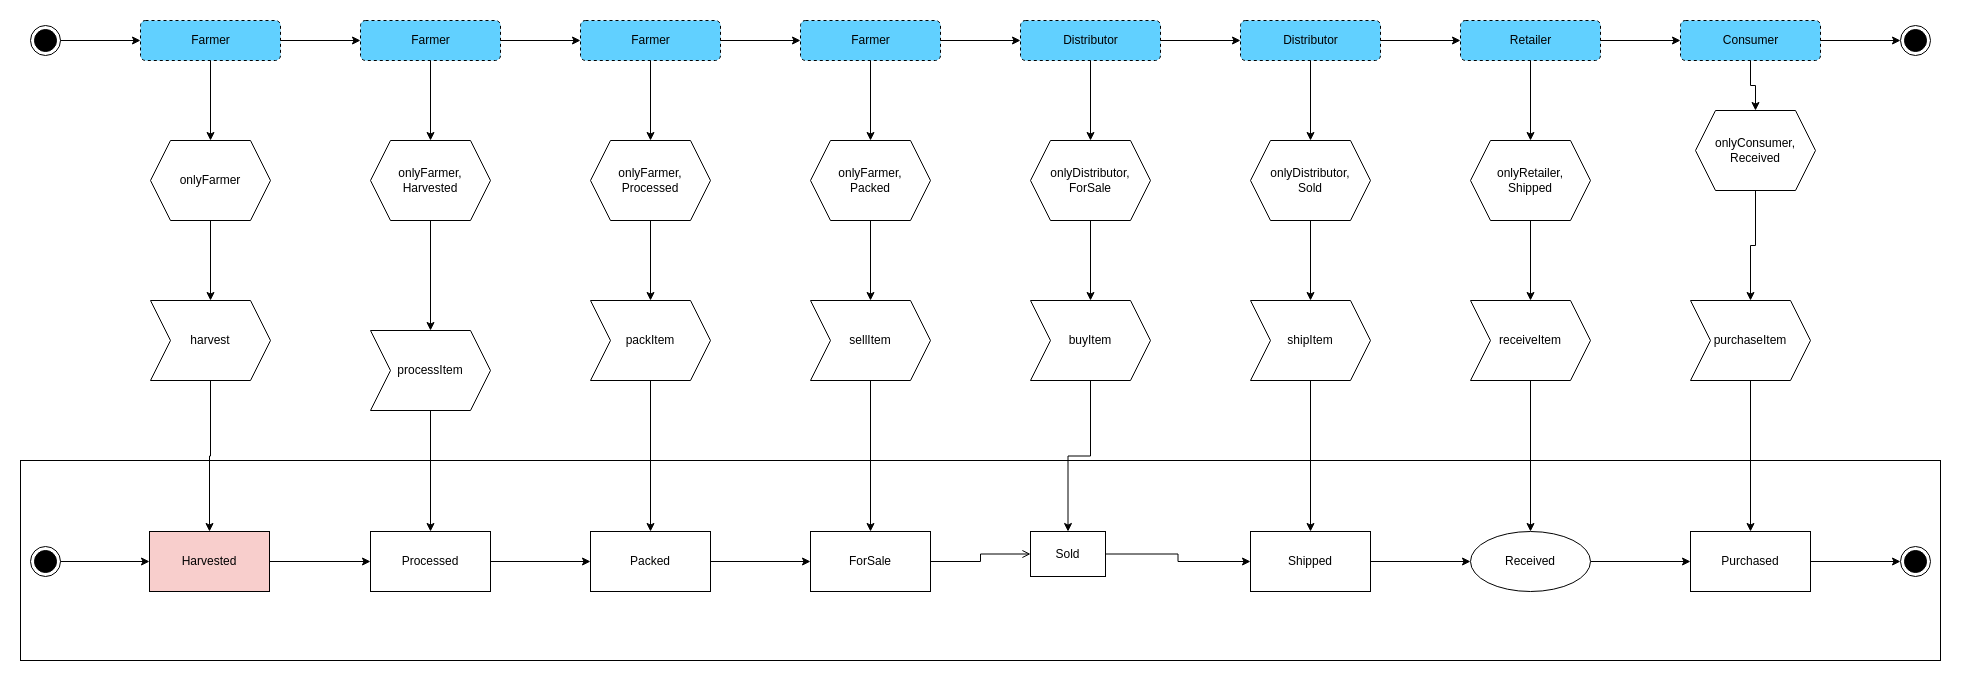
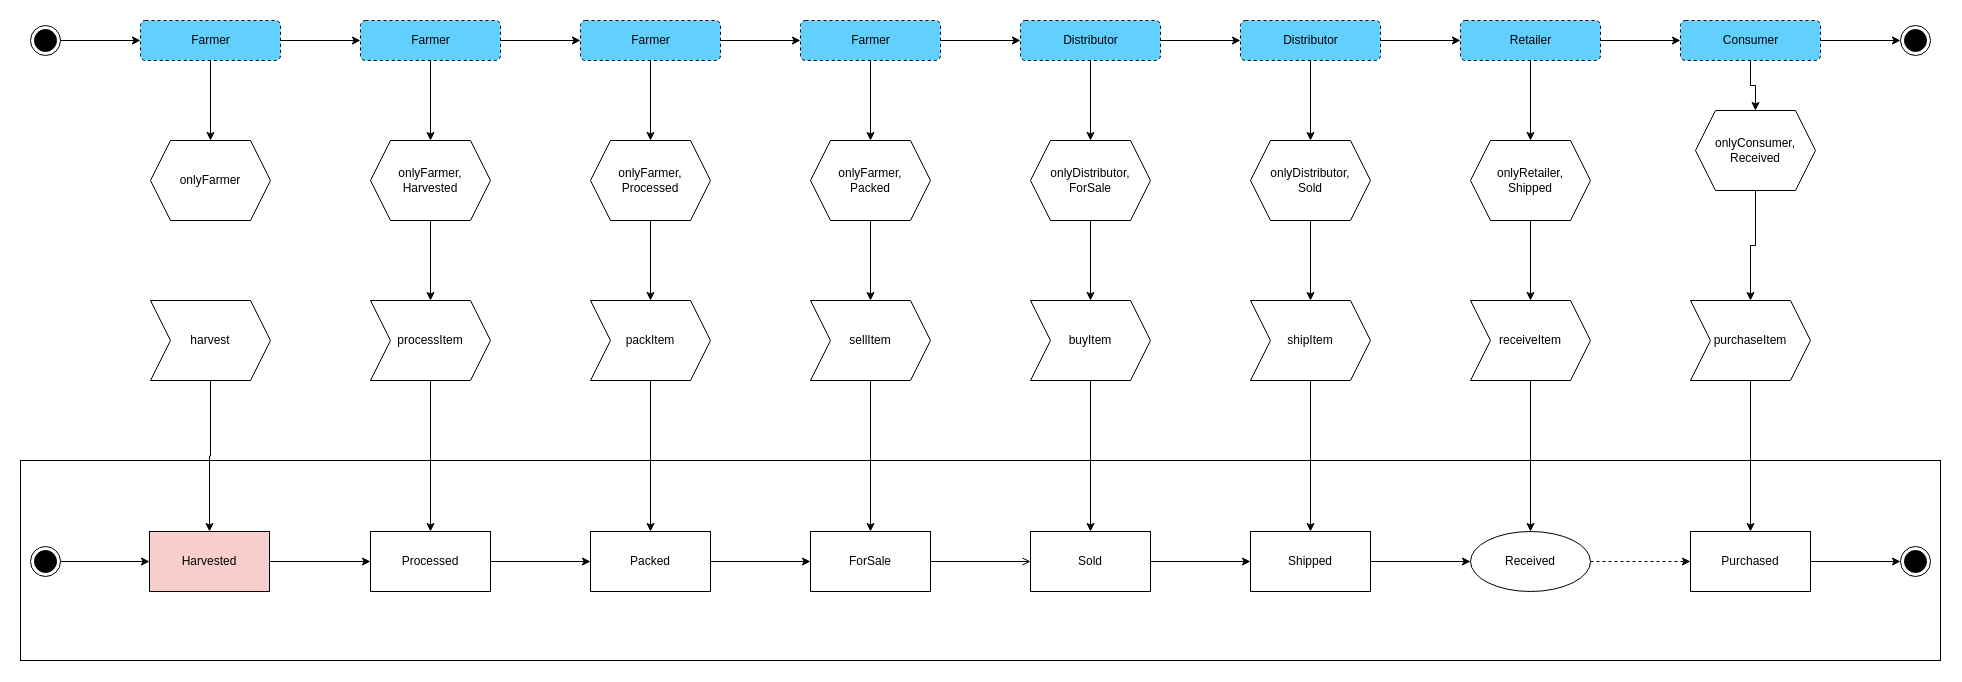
edge "onlyFarmer" -> "harvest": removed
node "processItem": moved (431, 371) -> (431, 341)
node "Sold": size 75x45 -> 120x60
edge "Received" -> "Purchased": style solid -> dashed
